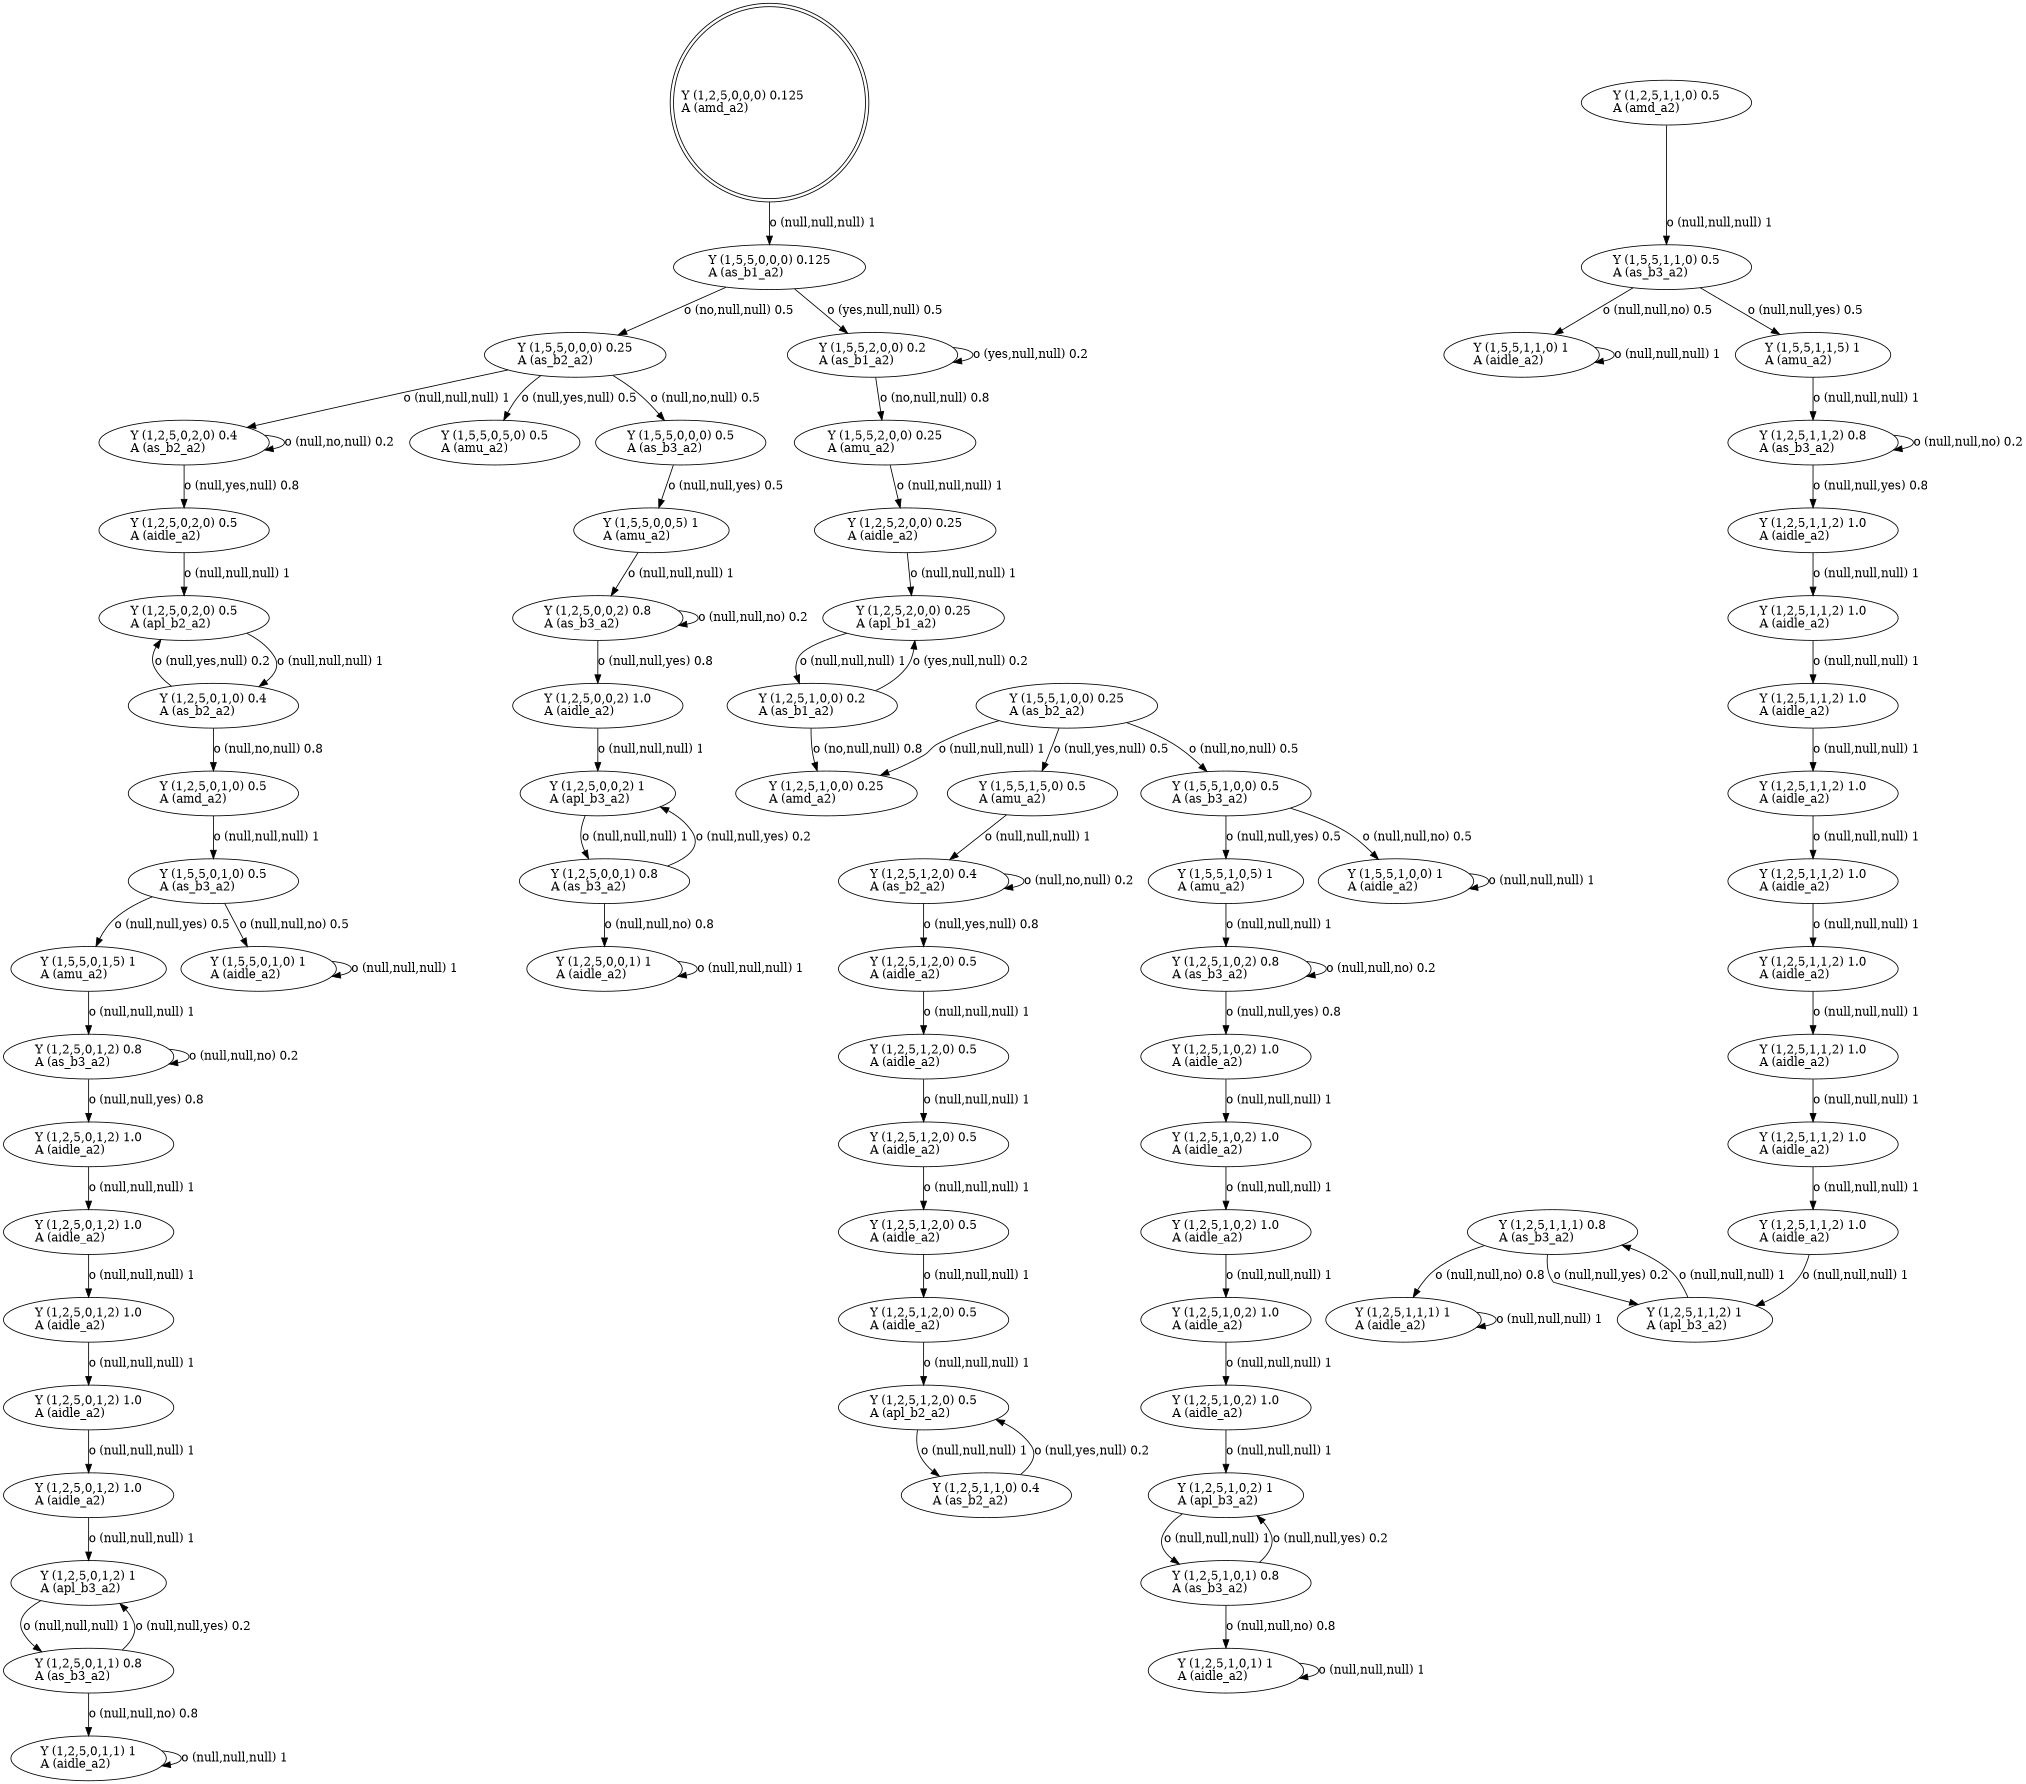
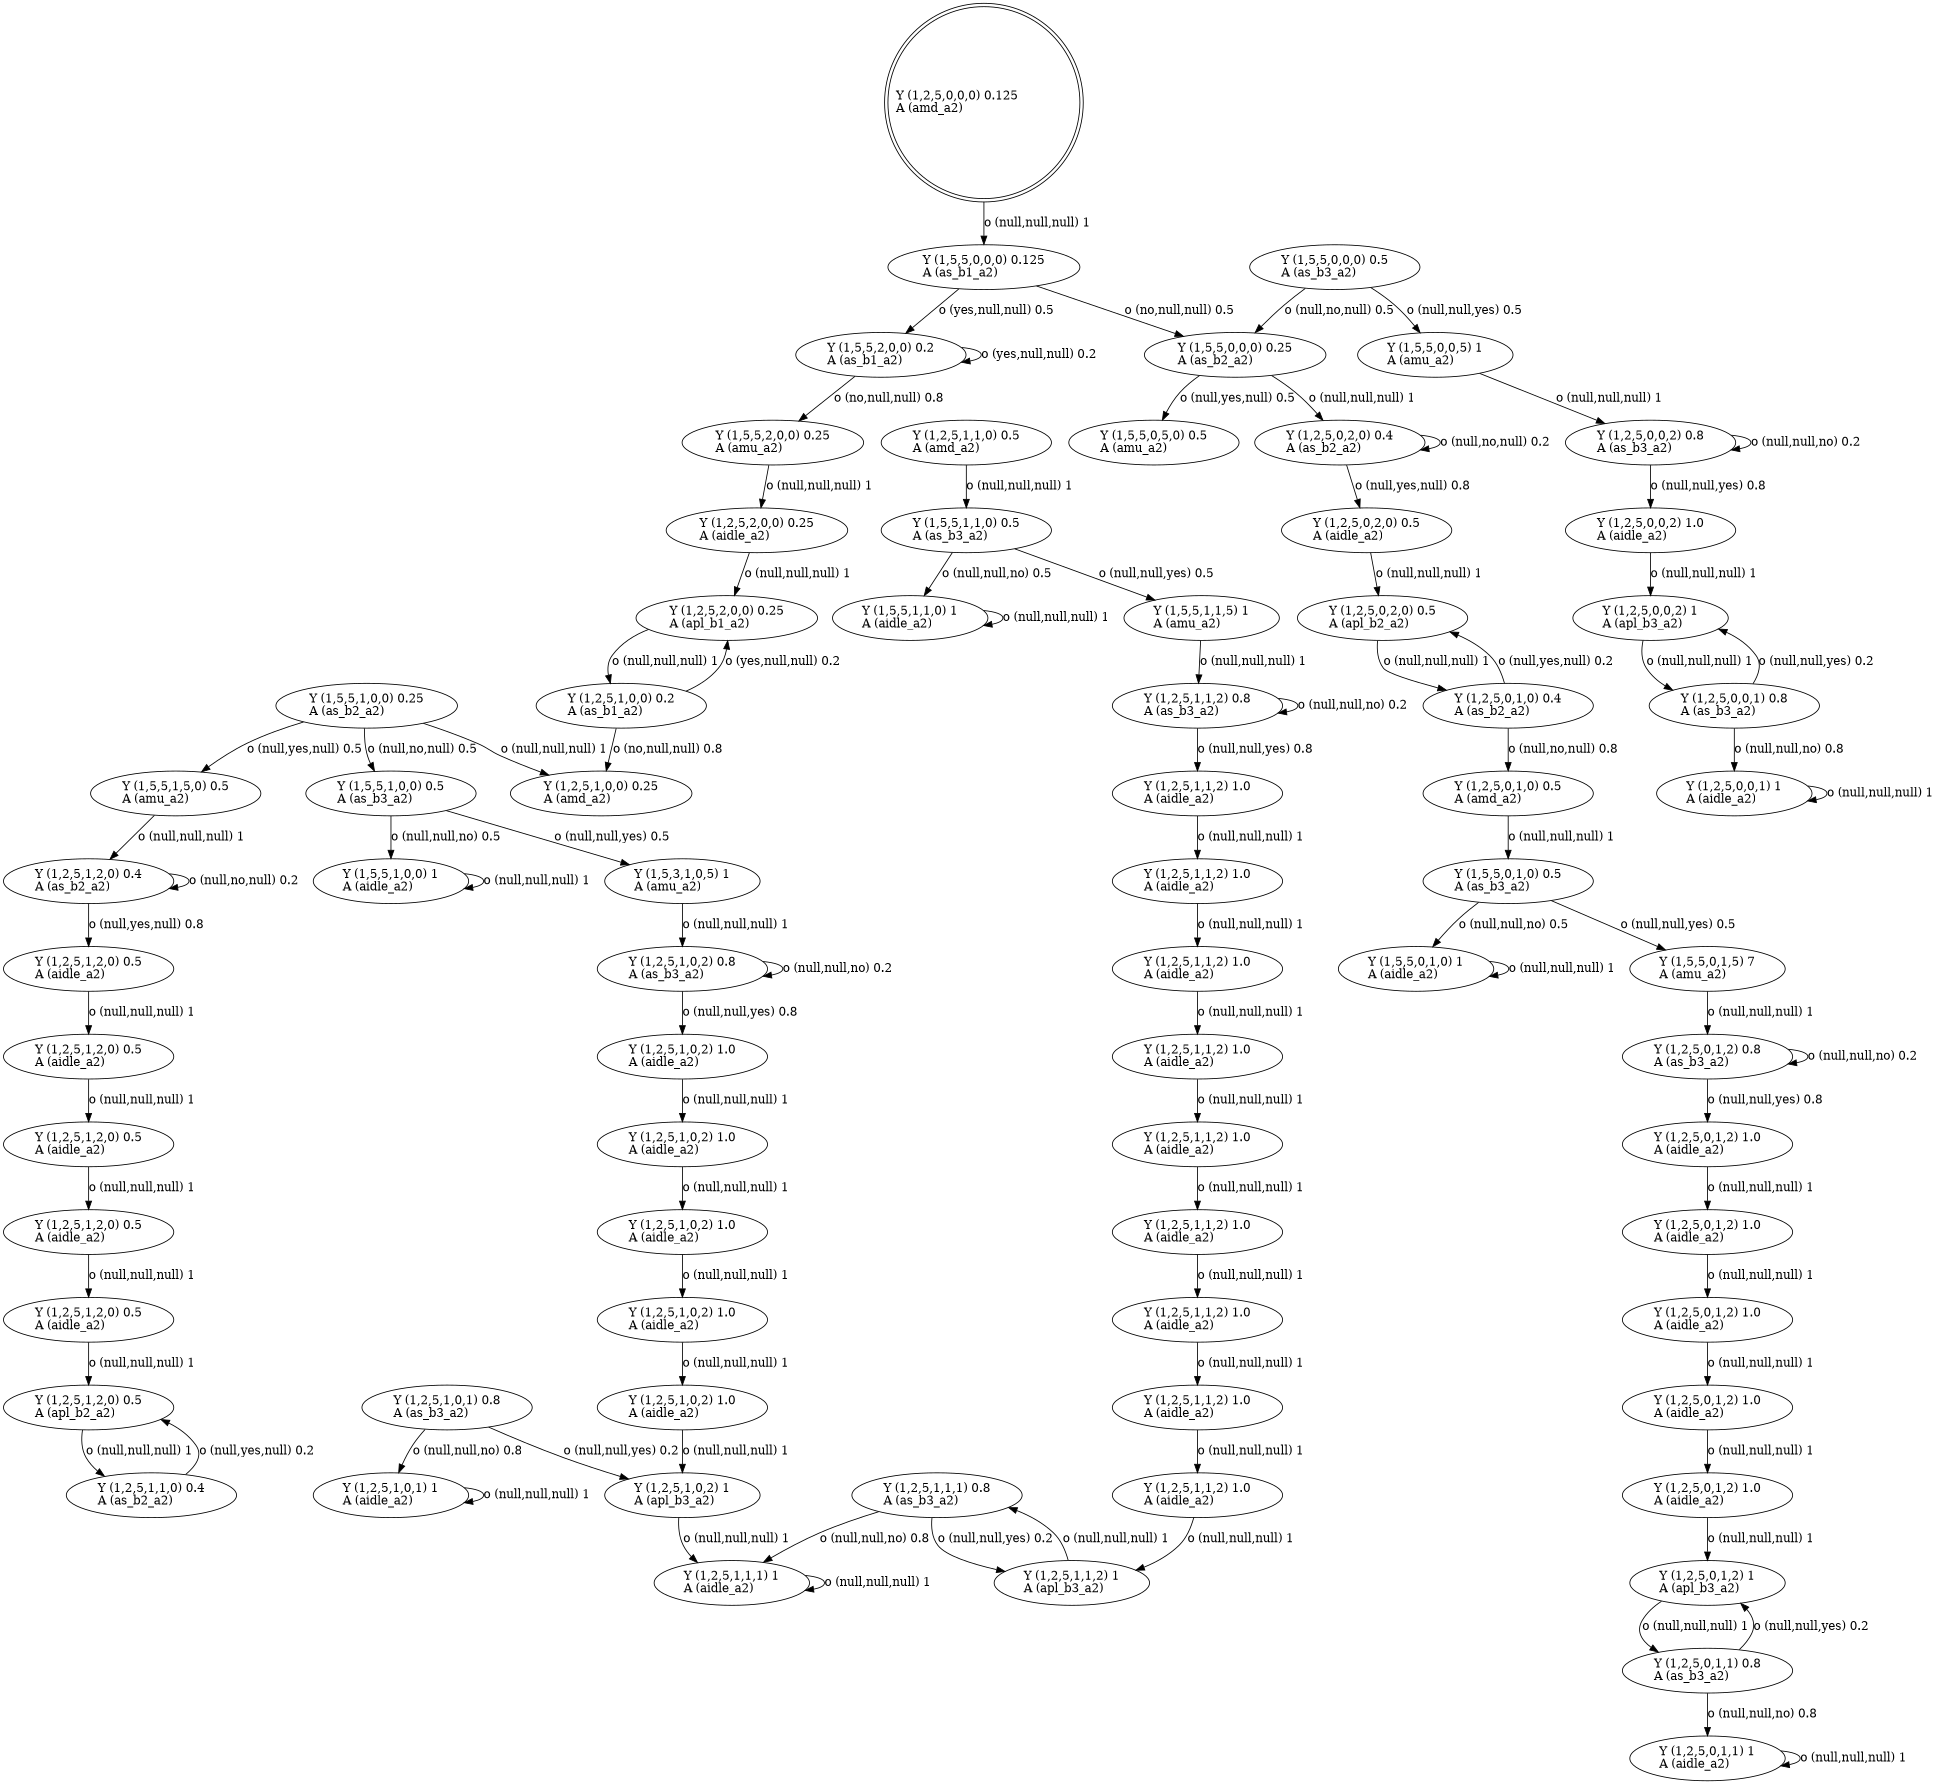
edge "Y (1,5,5,0,0,0) 0.25 A (as_b2_a2)" -> "Y (1,5,5,0,0,0) 0.5 A (as_b3_a2)": reversed
node "Y (1,5,5,1,0,5) 1 A (amu_a2)": label "Y (1,5,5,1,0,5) 1 A (amu_a2)" -> "Y (1,5,3,1,0,5) 1 A (amu_a2)"
node "Y (1,5,5,0,1,5) 1 A (amu_a2)": label "Y (1,5,5,0,1,5) 1 A (amu_a2)" -> "Y (1,5,5,0,1,5) 7 A (amu_a2)"
edge "Y (1,2,5,1,0,2) 1 A (apl_b3_a2)" -> "Y (1,2,5,1,0,1) 0.8 A (as_b3_a2)": now "Y (1,2,5,1,0,2) 1 A (apl_b3_a2)" -> "Y (1,2,5,1,1,1) 1 A (aidle_a2)"
